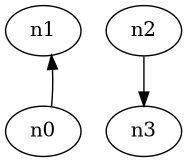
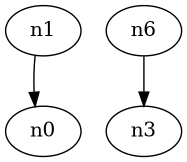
node "n2": label "n2" -> "n6"
edge "n0" -> "n1": reversed
